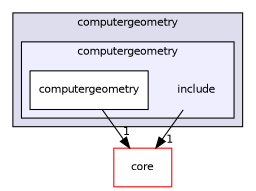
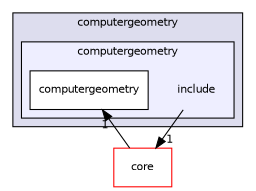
edge "computergeometry" -> "core": reversed
